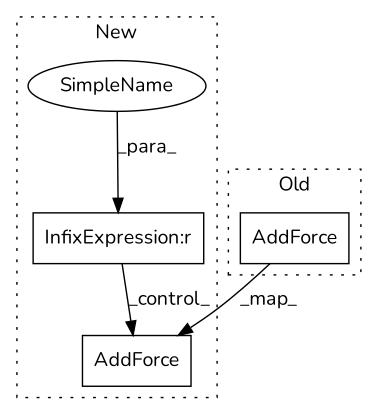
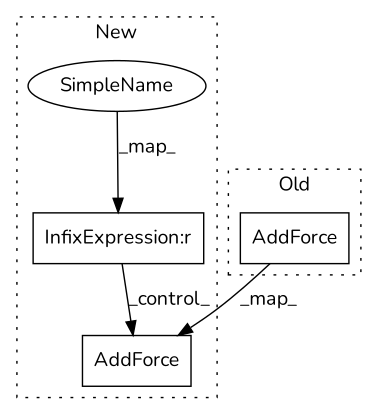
edge "SimpleName" -> "InfixExpression:r": label "_para_" -> "_map_"
